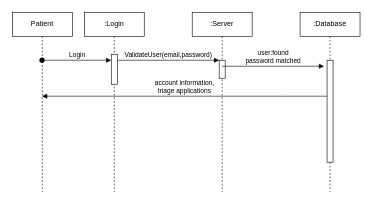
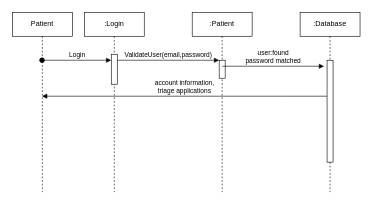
node ":Server": label ":Server" -> ":Patient"
